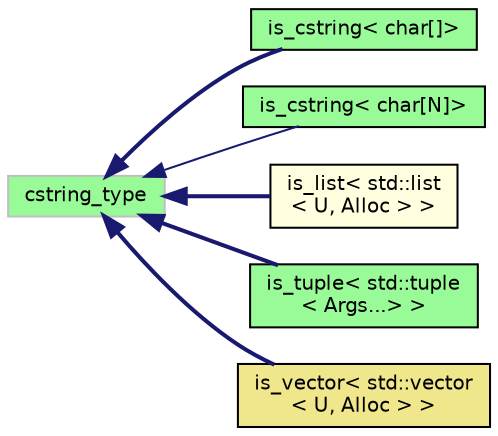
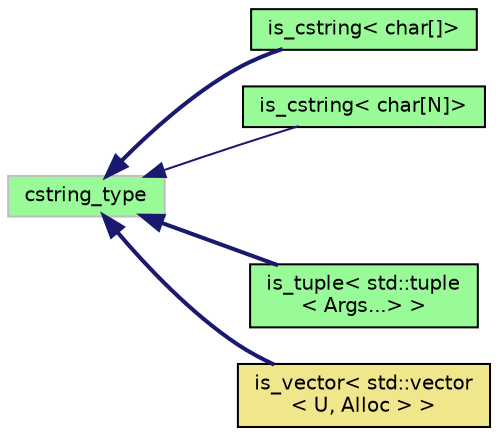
node "is_list< std::list < U, Alloc > >": removed
